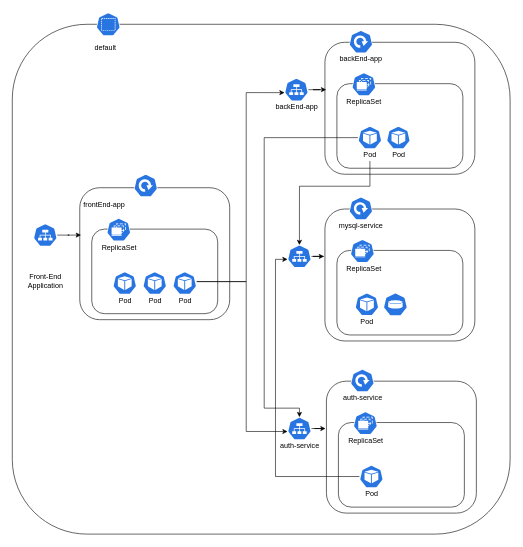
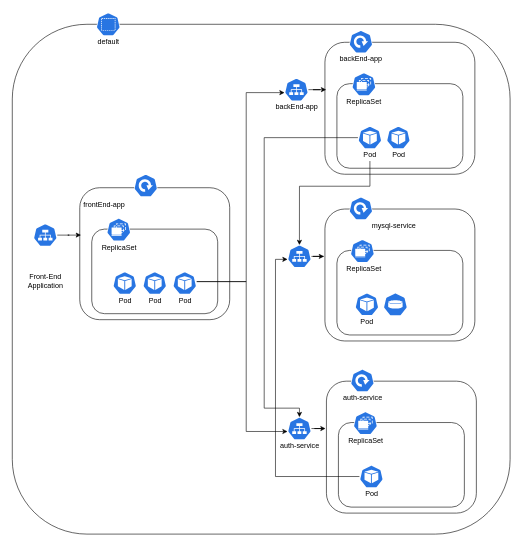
node "default": moved (105, 48) -> (108, 42)
node "mysql-service": moved (361, 226) -> (394, 226)
